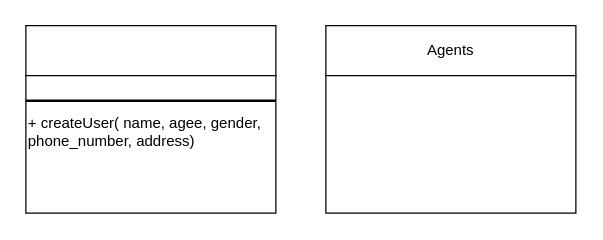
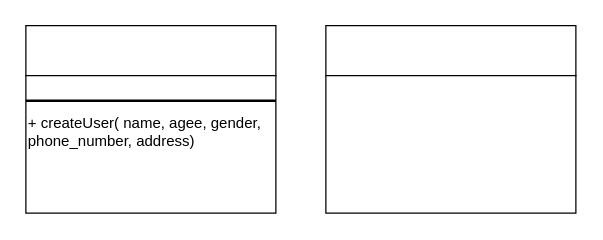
node "Agents": removed
